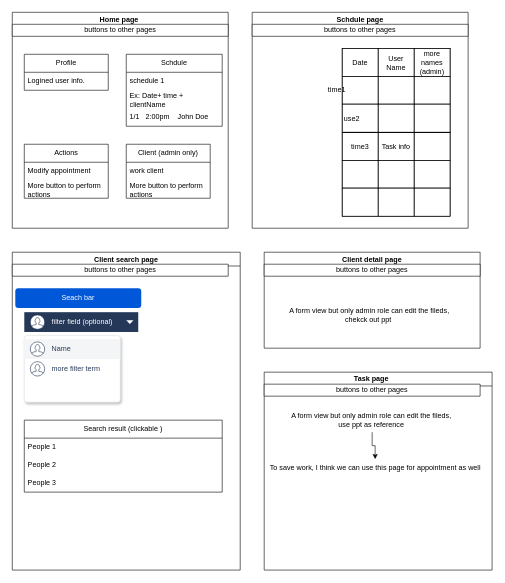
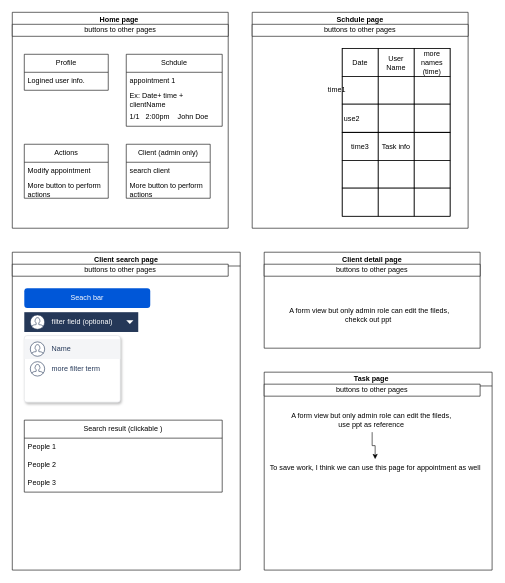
node "more names (admin)": label "more names (admin)" -> "more names (time)"
node "schedule 1": label "schedule 1" -> "appointment 1"
node "work client": label "work client" -> "search client"
node "Seach bar": moved (78, 298) -> (87, 298)
